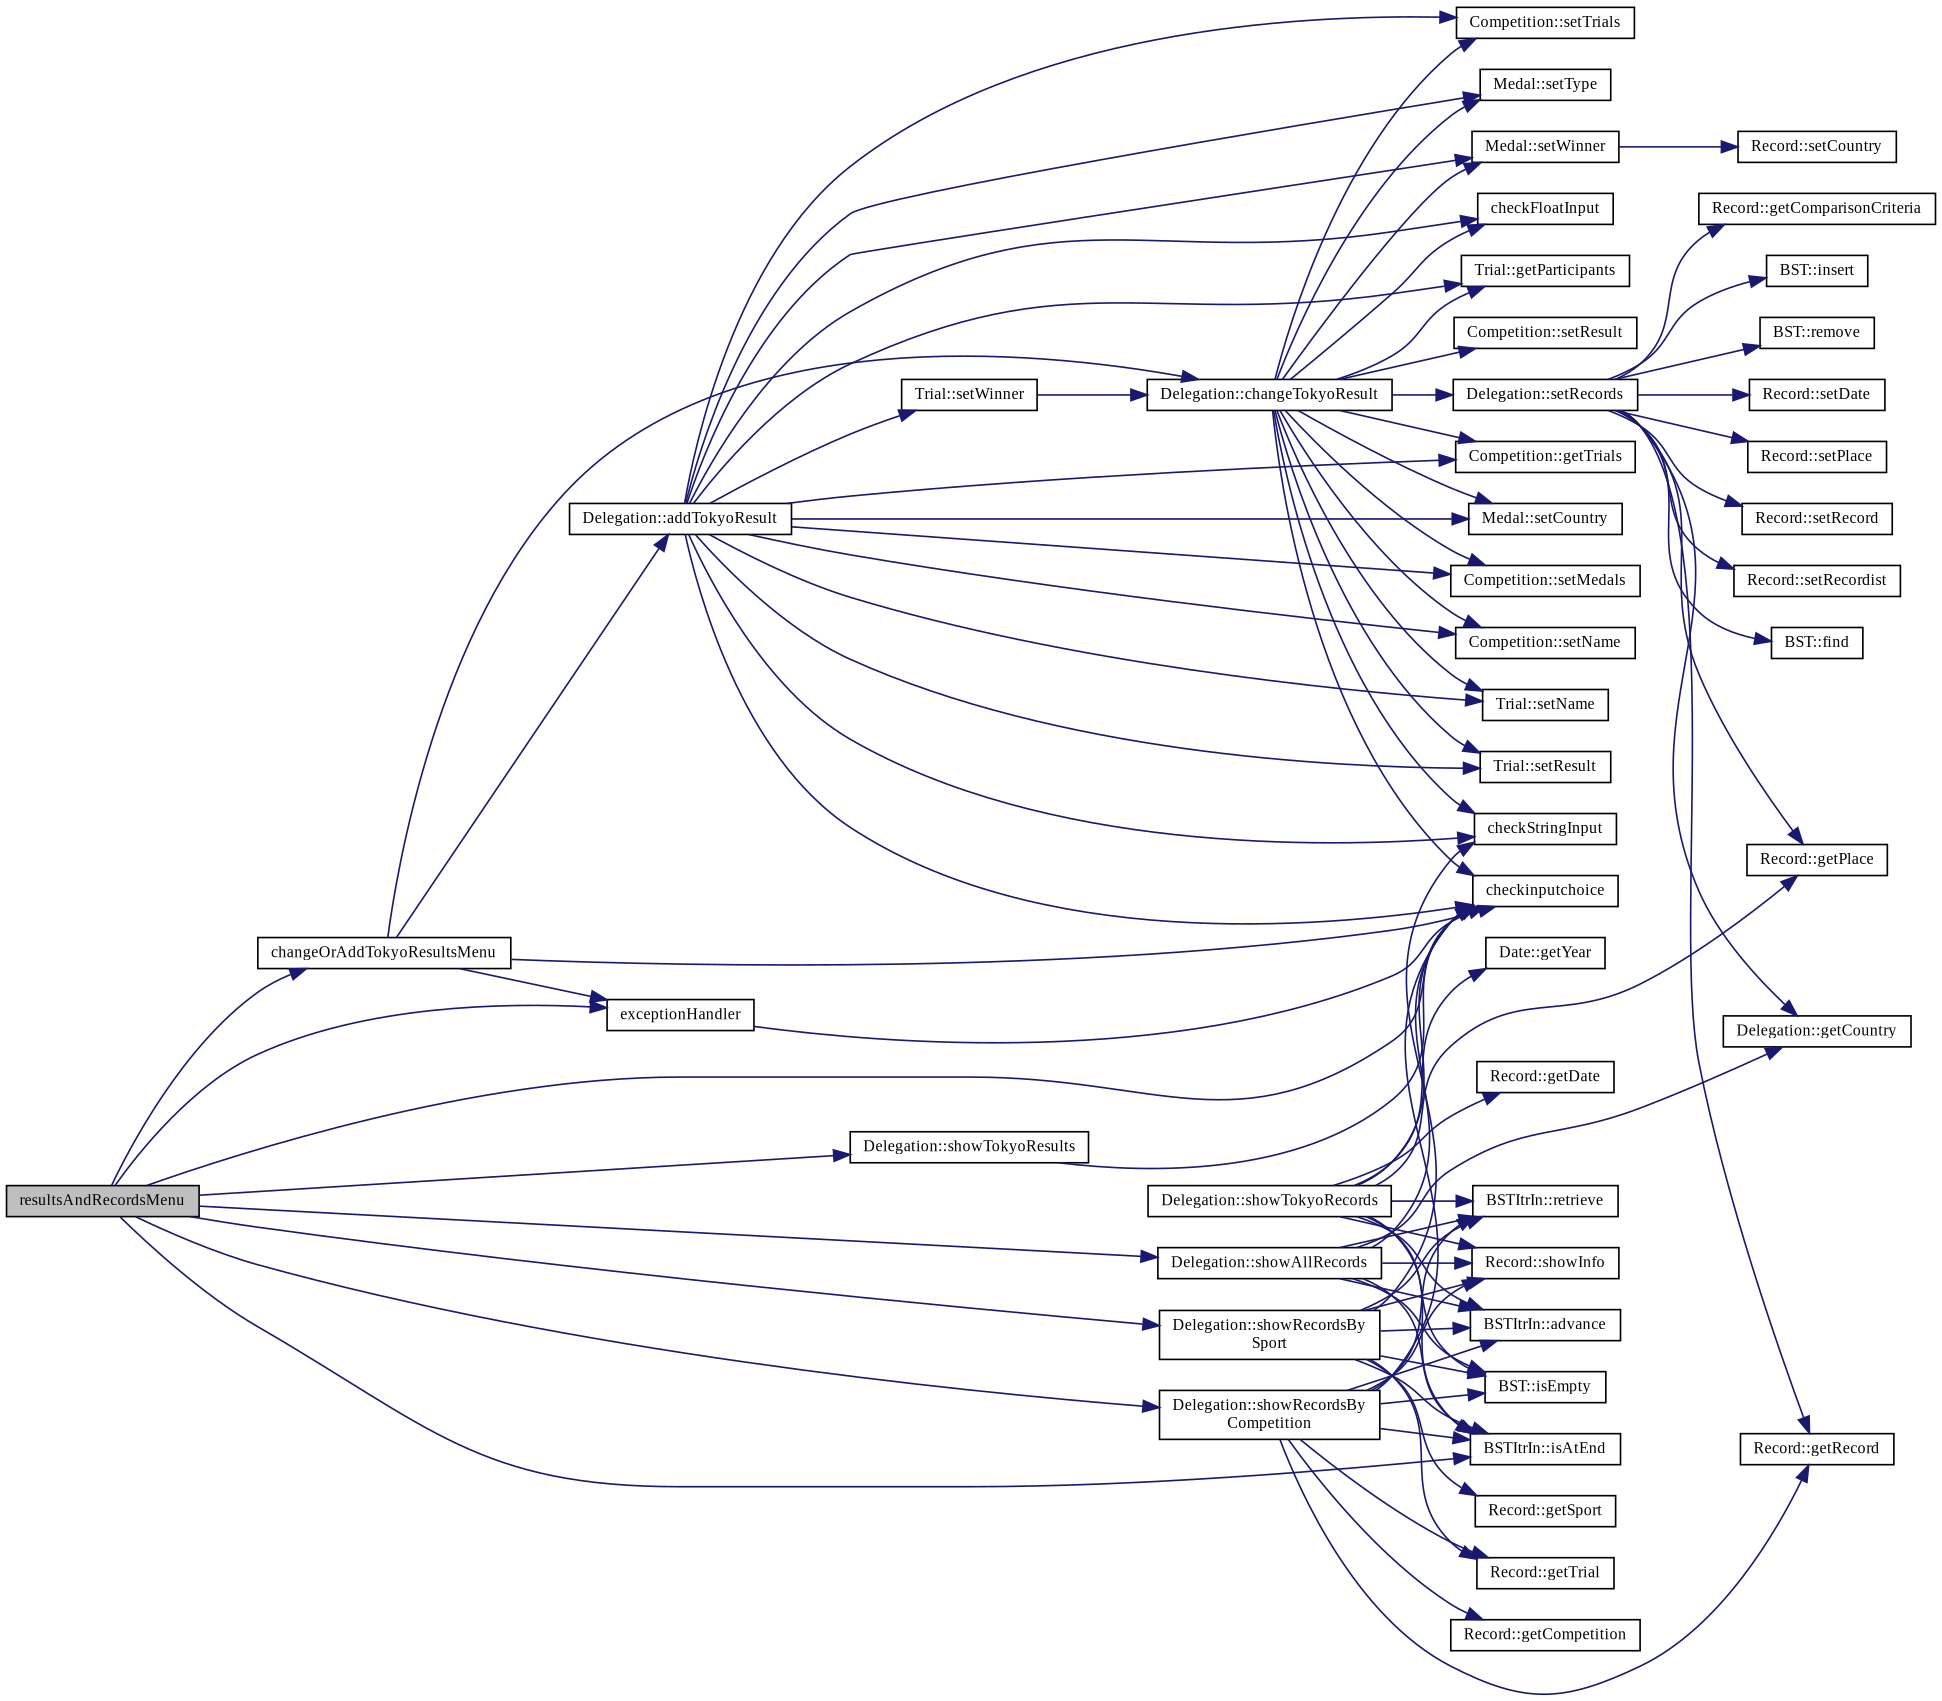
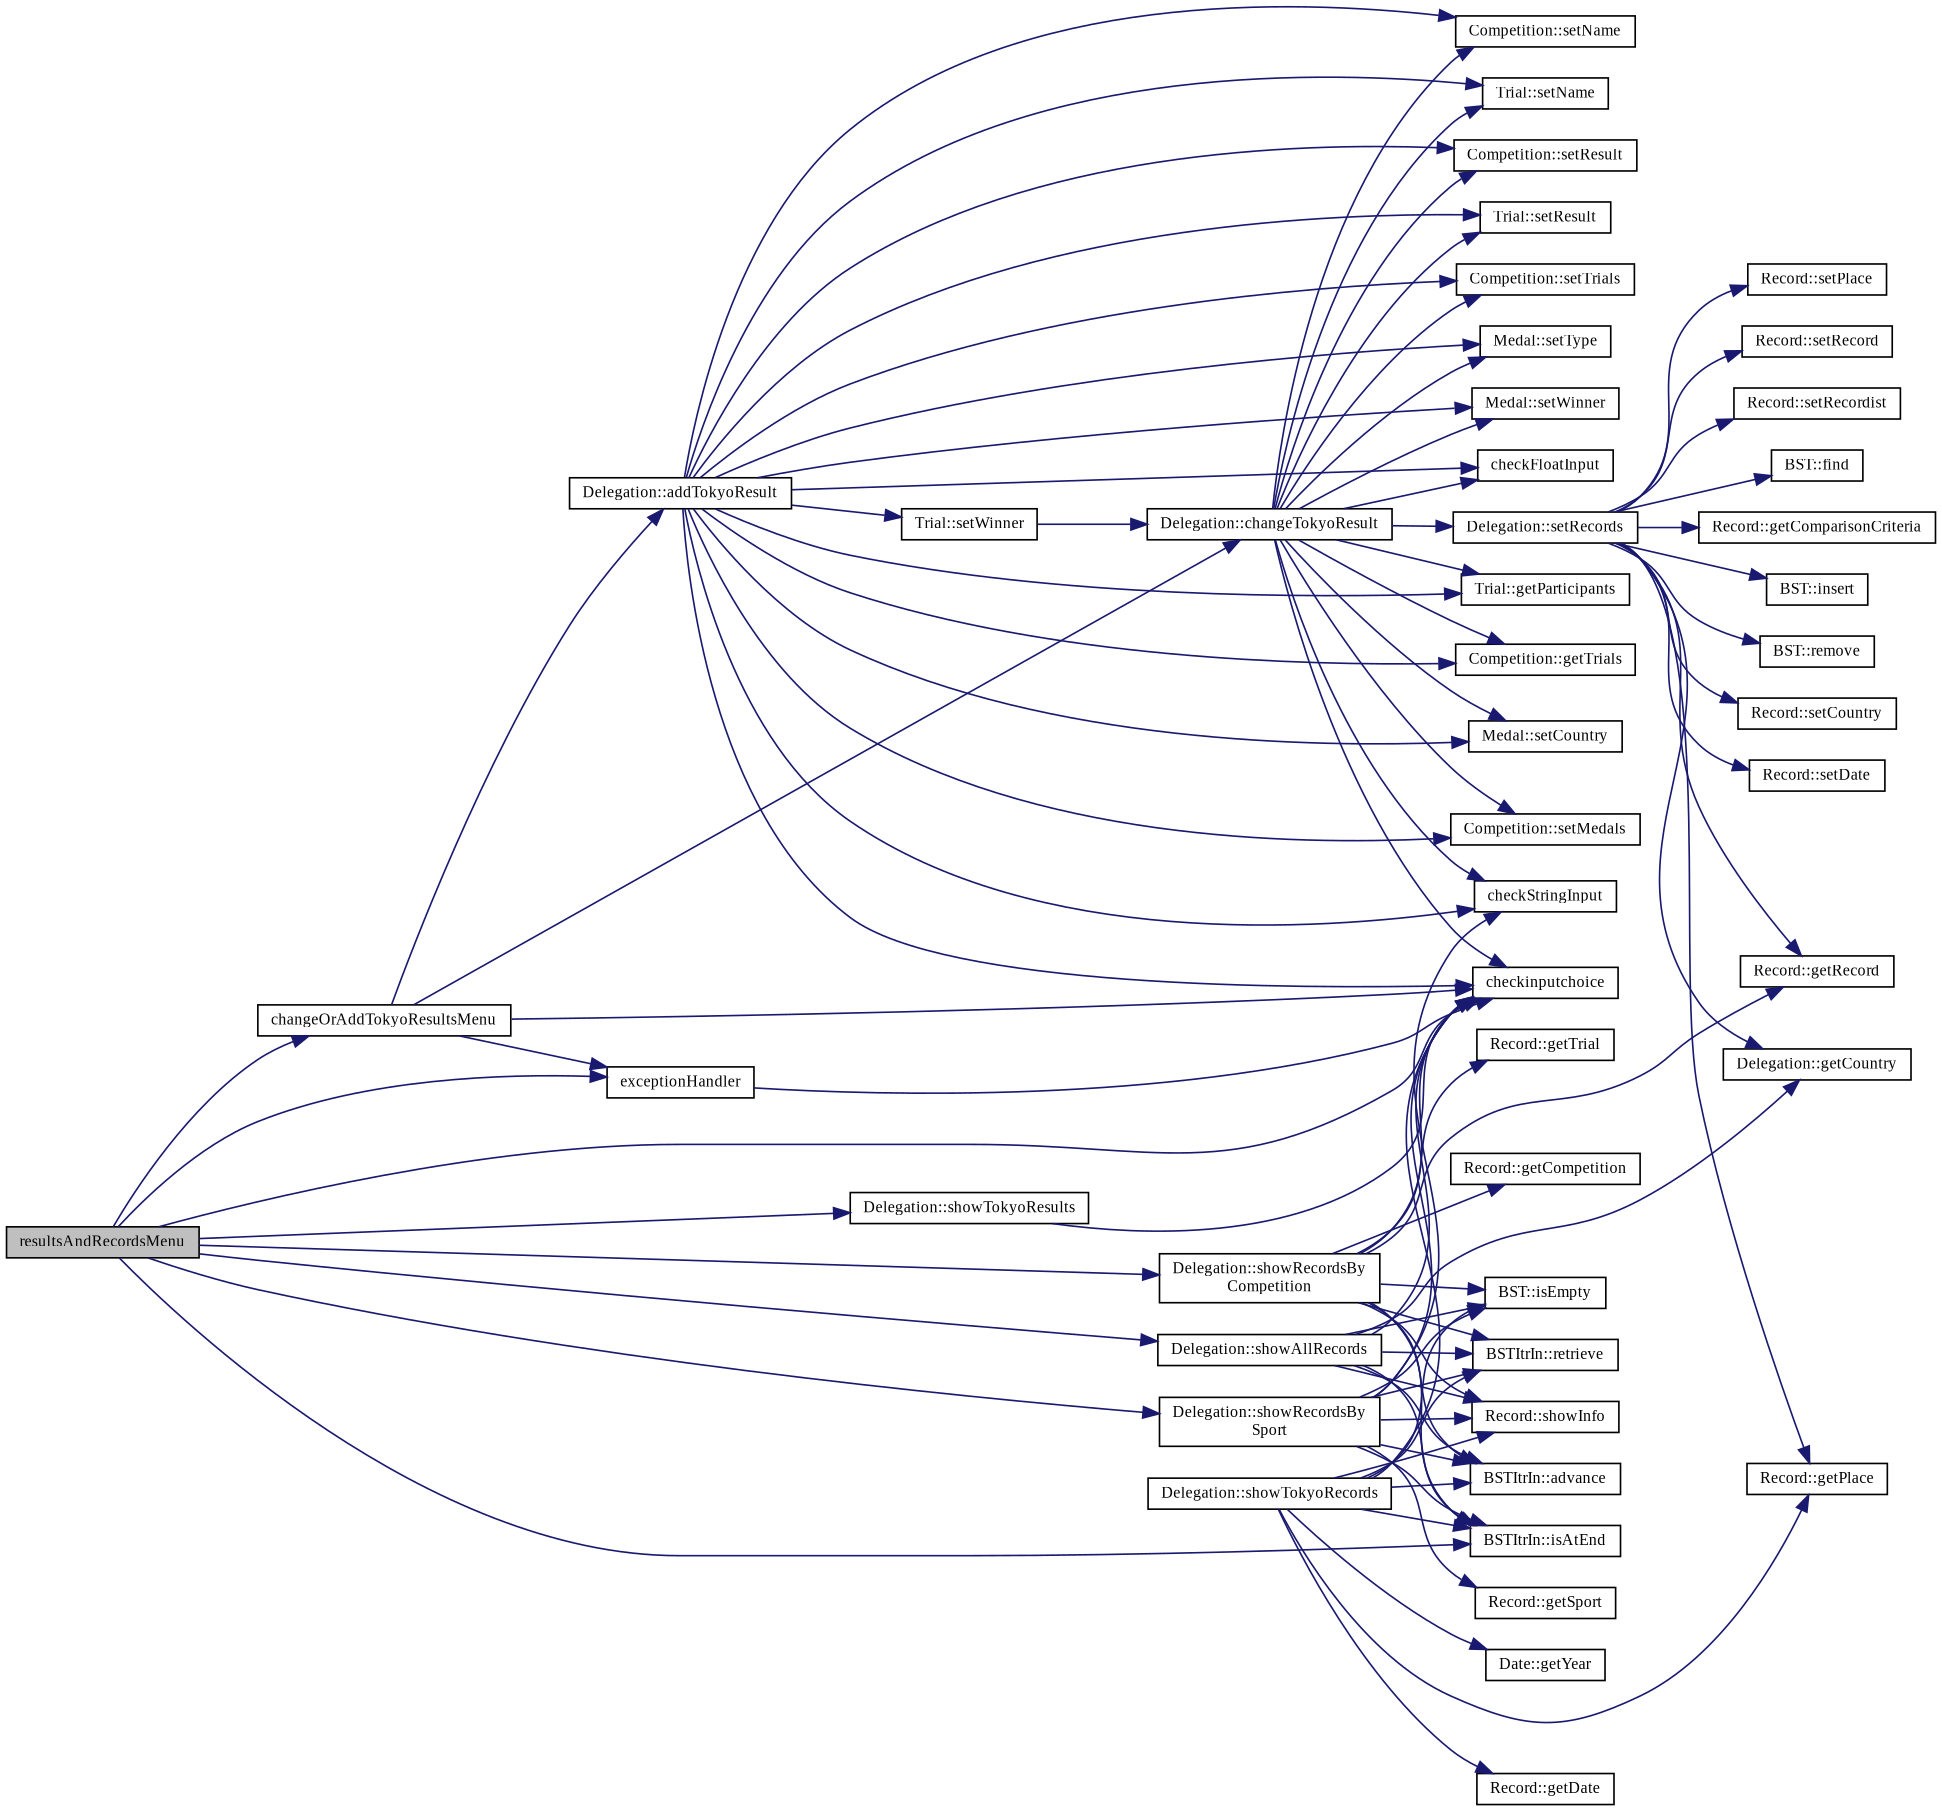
edge "Medal::setWinner" -> "Record::setCountry": now "Delegation::setRecords" -> "Record::setCountry"
edge "Delegation::addTokyoResult" -> "Competition::setResult": added
edge "Delegation::showRecordsBy Sport" -> "Record::getTrial": now "Delegation::showRecordsBy Sport" -> "checkinputchoice"
